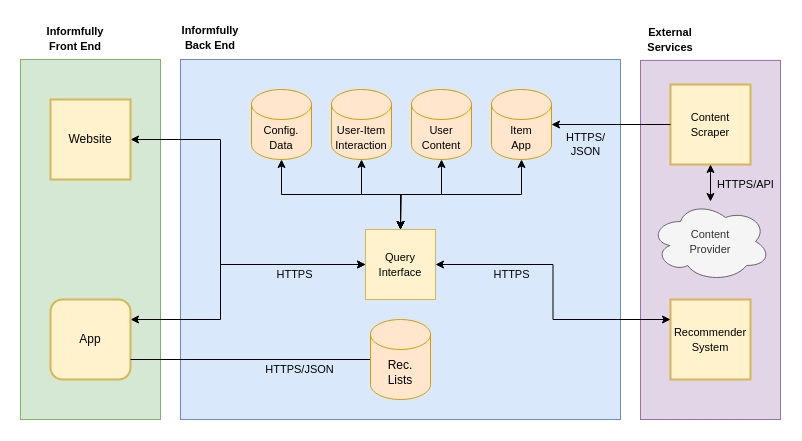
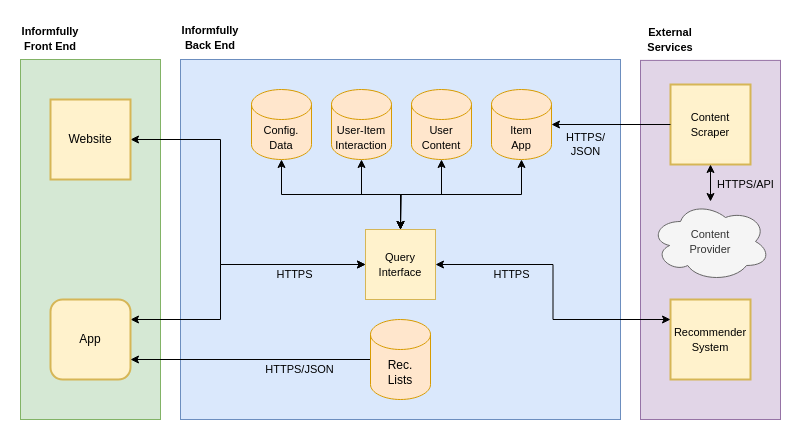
node "Informfully Front End": moved (76, 31) -> (51, 31)
edge "App" -- "Rec. Lists": arrowhead none -> classic
